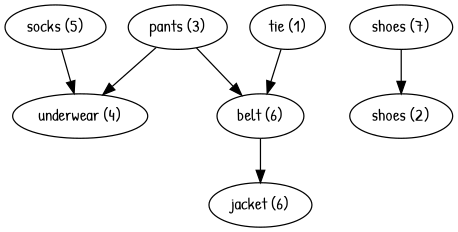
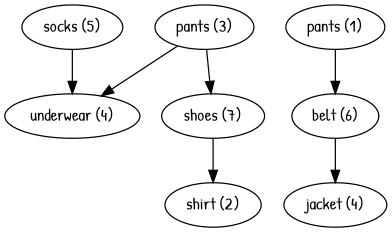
node "tie (1)": label "tie (1)" -> "pants (1)"
edge "pants (3)" -> "belt (6)": now "pants (3)" -> "shoes (7)"
node "shoes (2)": label "shoes (2)" -> "shirt (2)"
node "jacket (6)": label "jacket (6)" -> "jacket (4)"
